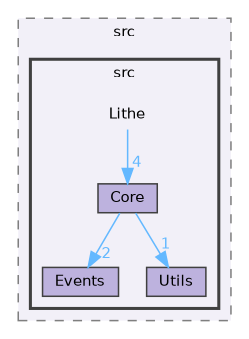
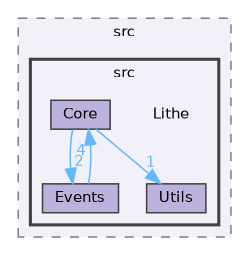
edge "Lithe" -> "Core": now "Events" -> "Core"
